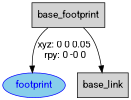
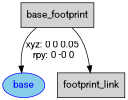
node "footprint": label "footprint" -> "base"
node "base_link": label "base_link" -> "footprint_link"
